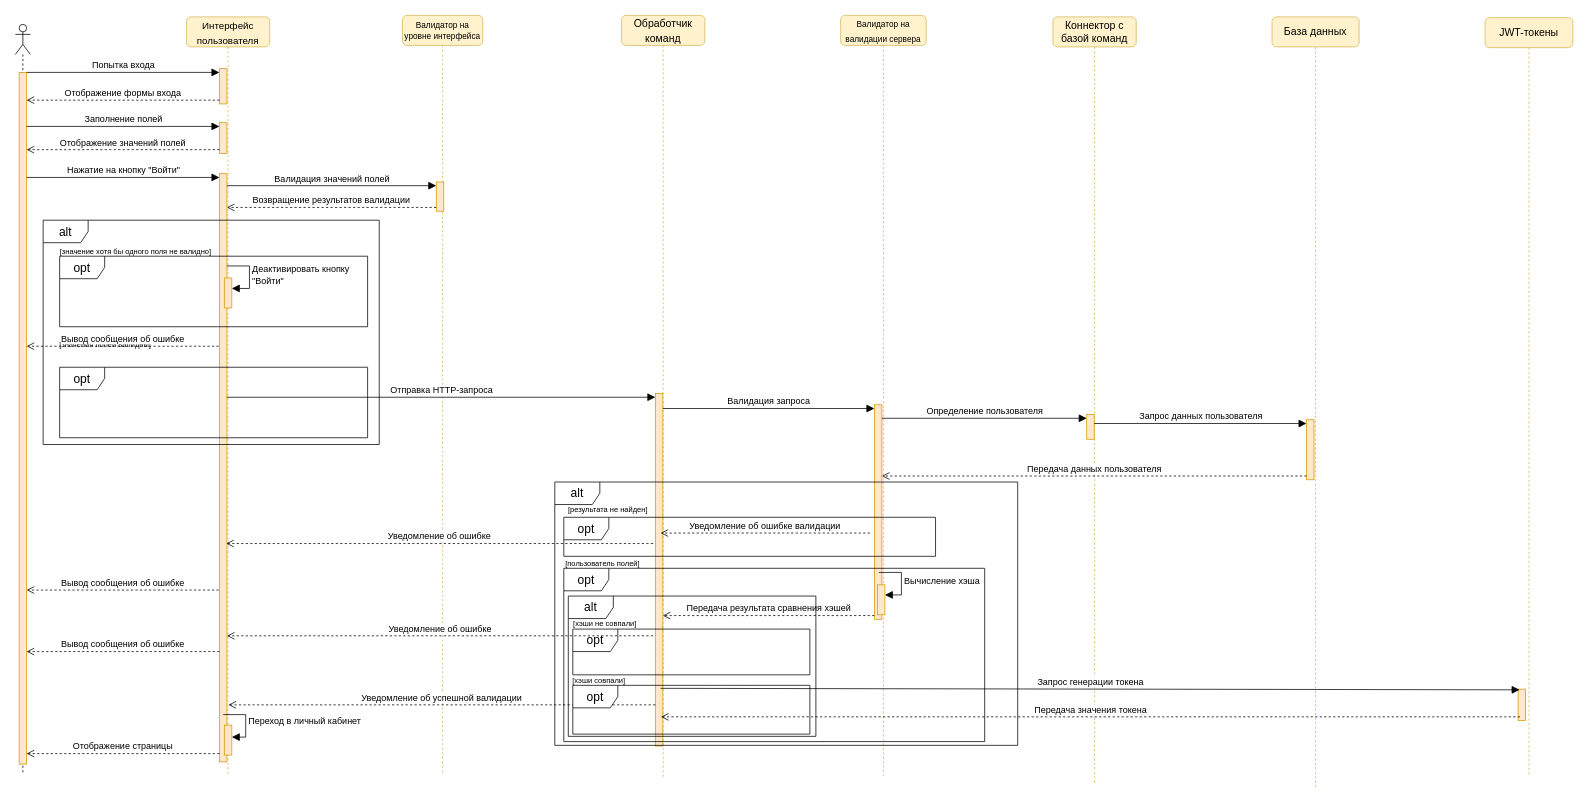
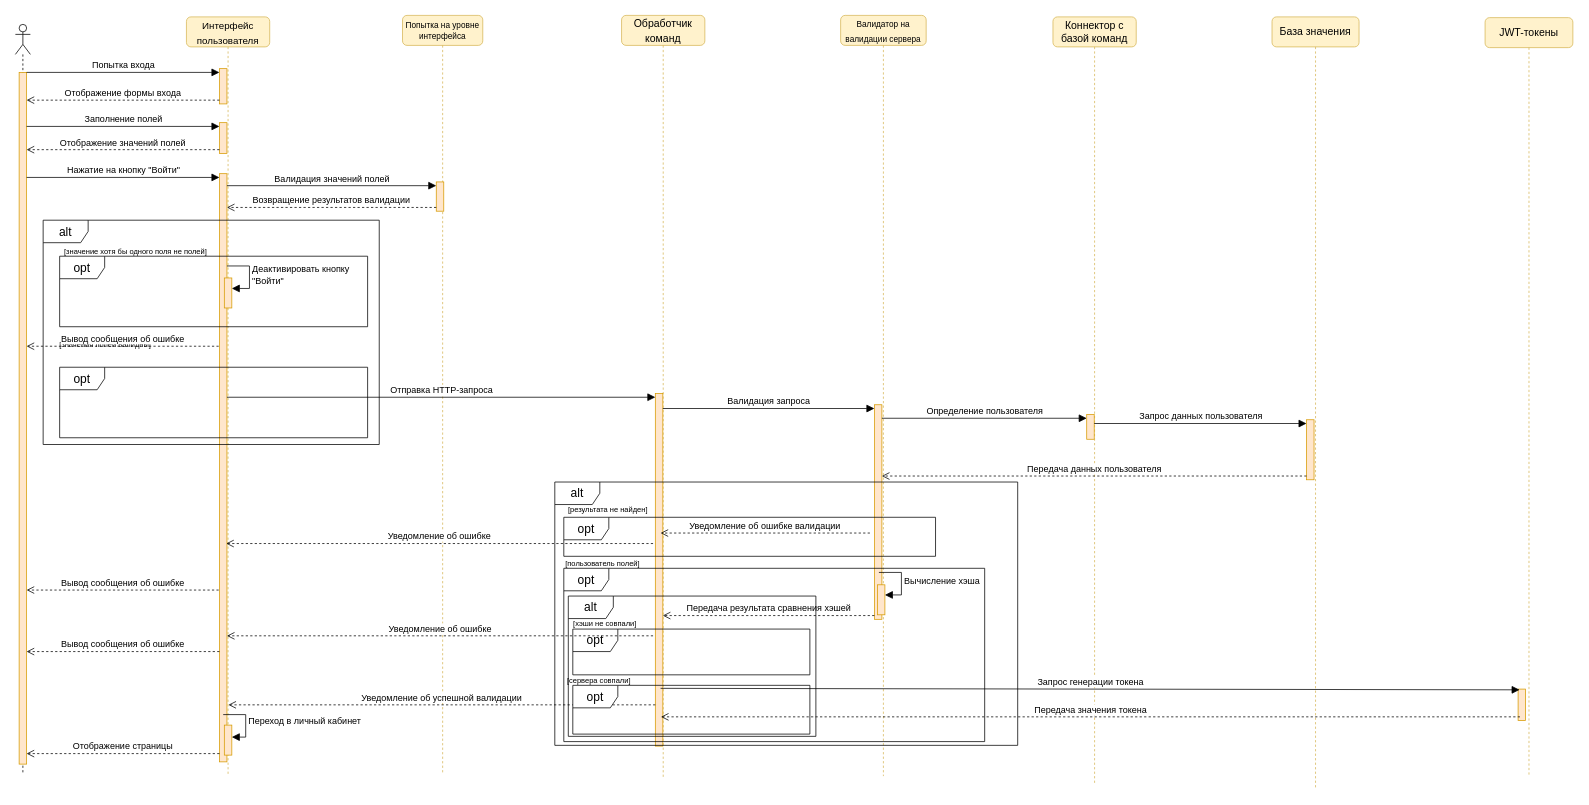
node "Валидатор на уровне интерфейса": label "Валидатор на уровне интерфейса" -> "Попытка на уровне интерфейса"
node "База данных": label "База данных" -> "База значения"
node "[значение хотя бы одного поля не валидно]": label "[значение хотя бы одного поля не валидно]" -> "[значение хотя бы одного поля не полей]"
node "[хэши совпали]": label "[хэши совпали]" -> "[сервера совпали]"
